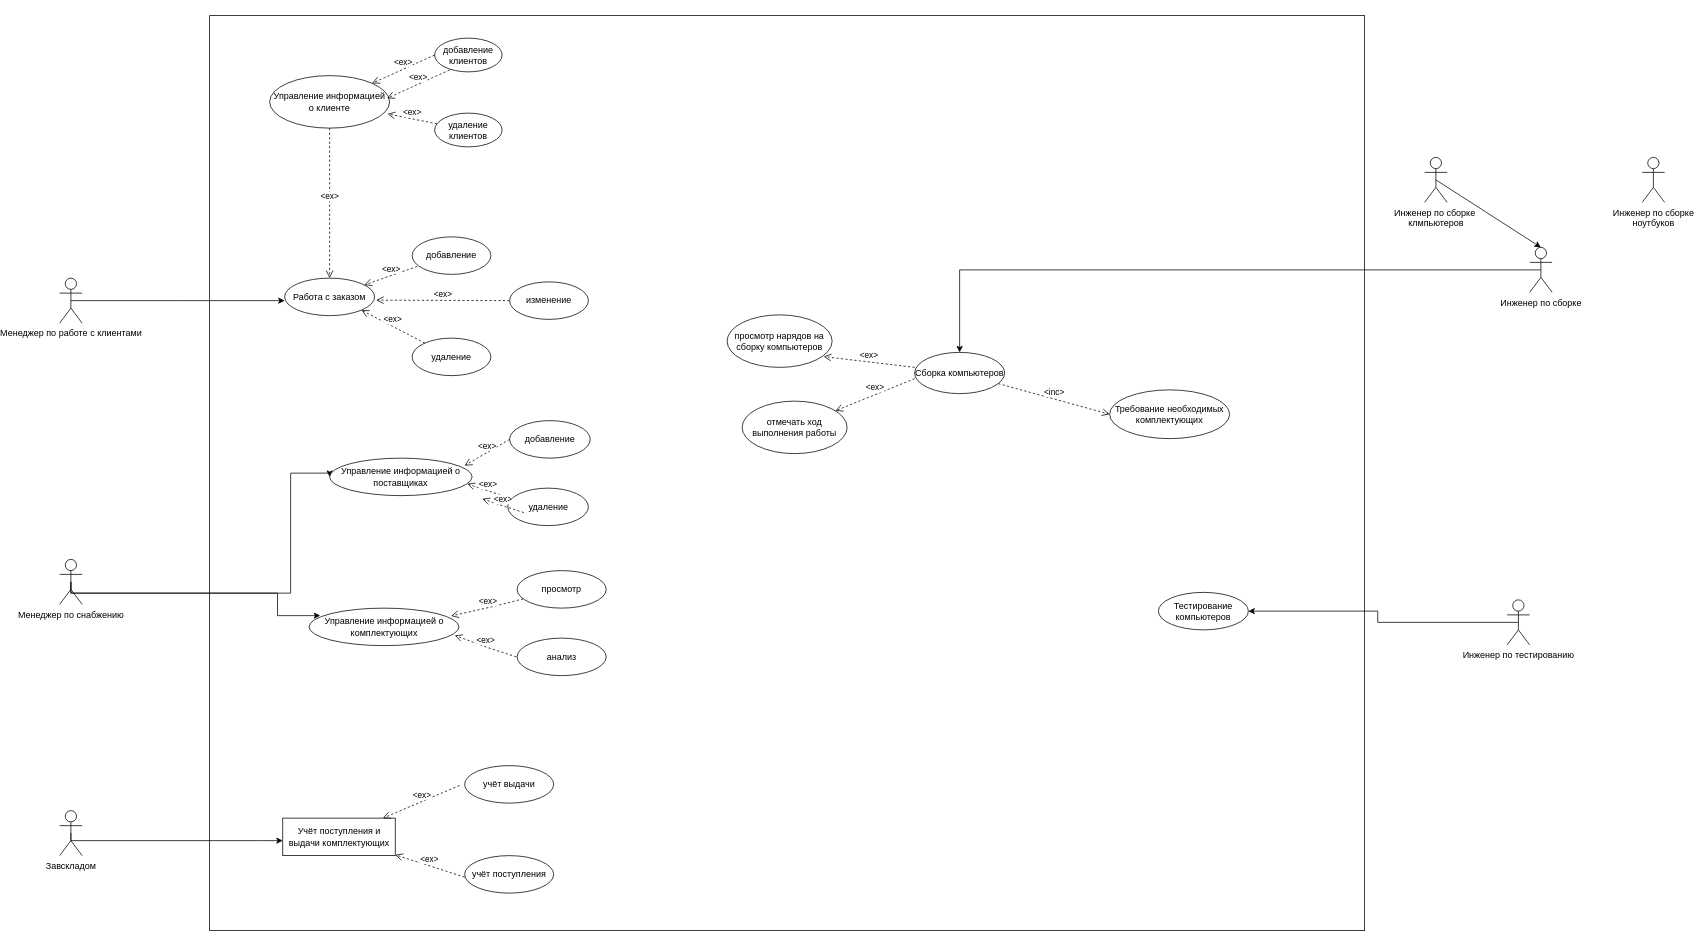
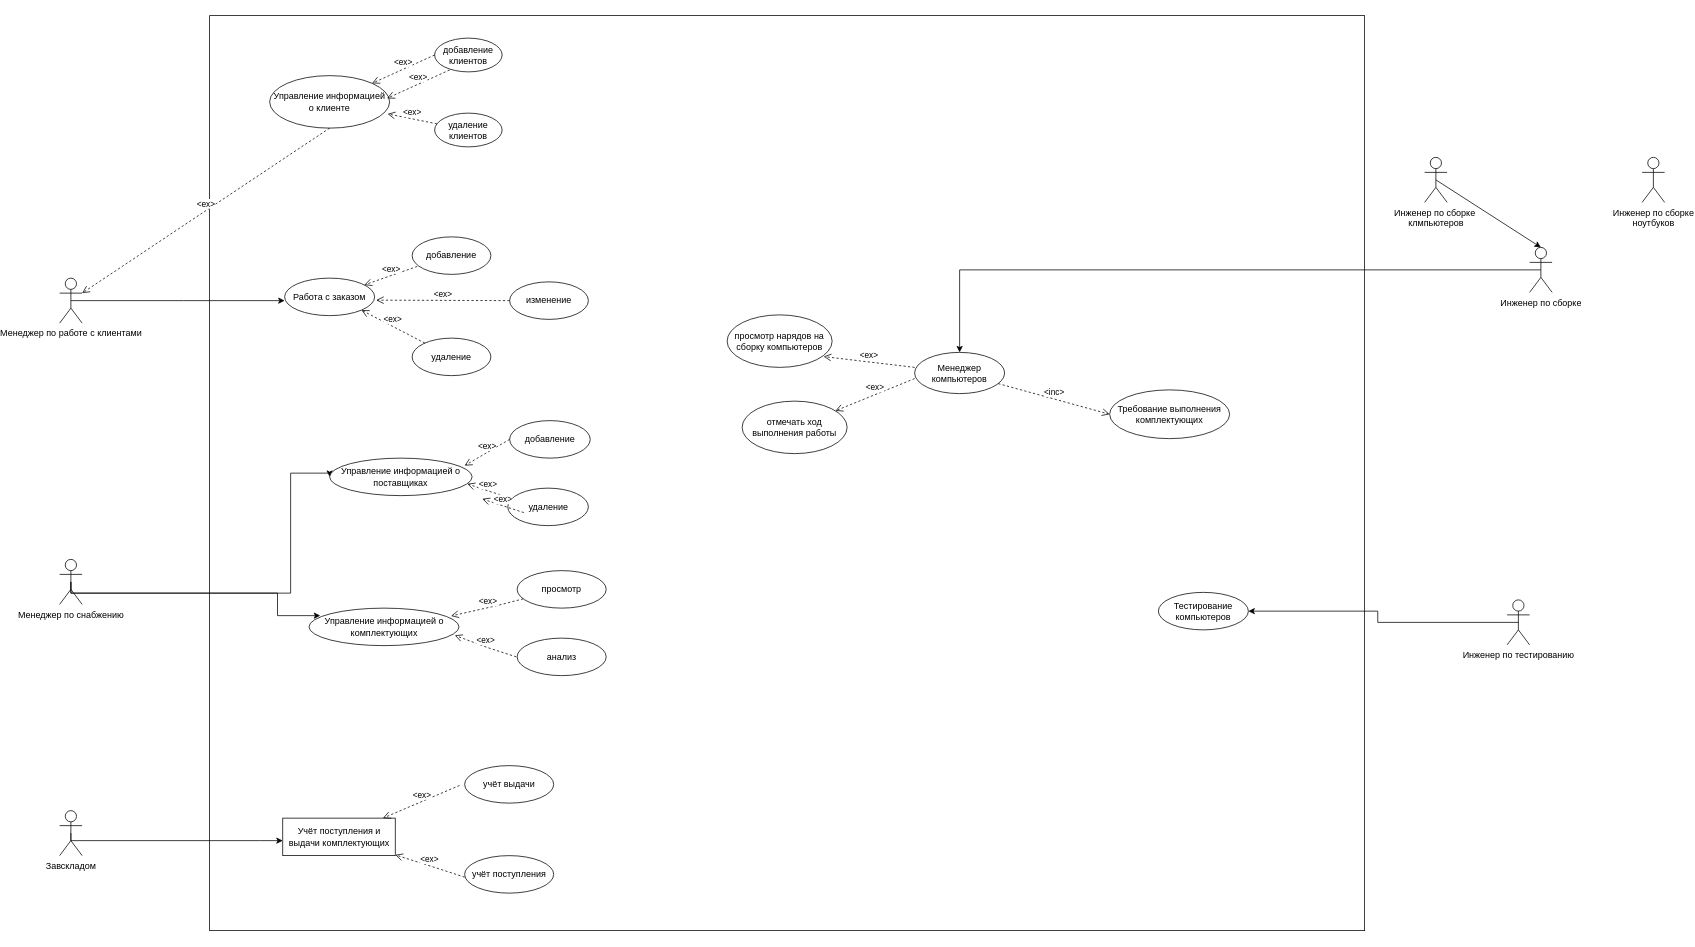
edge "Управление информацией о клиенте" -> "Работа с заказом": now "Управление информацией о клиенте" -> "Менеджер по работе с клиентами"
node "Сборка компьютеров": label "Сборка компьютеров" -> "Менеджер компьютеров"
node "Требование необходимых комплектующих": label "Требование необходимых комплектующих" -> "Требование выполнения комплектующих"
